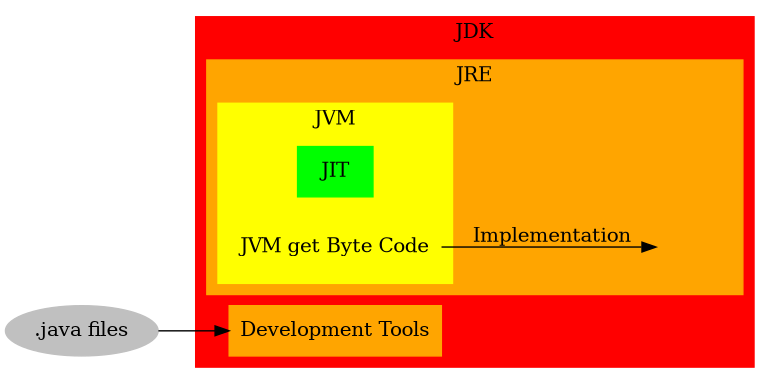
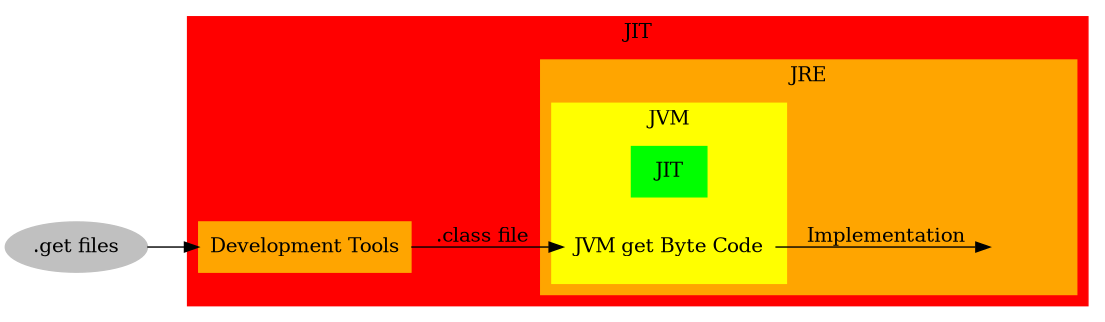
cluster "JDK": label "JDK" -> "JIT"
edge "Development Tools" -> "JVM get Byte Code": added, label ".class file"
node ".java files": label ".java files" -> ".get files"
